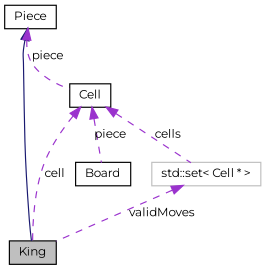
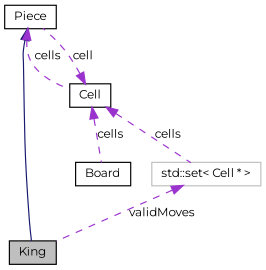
edge "Cell" -> "Piece": label "piece" -> "cells"
edge "Board" -> "Cell": label "piece" -> "cells"
edge "King" -> "Cell": now "Piece" -> "Cell"
